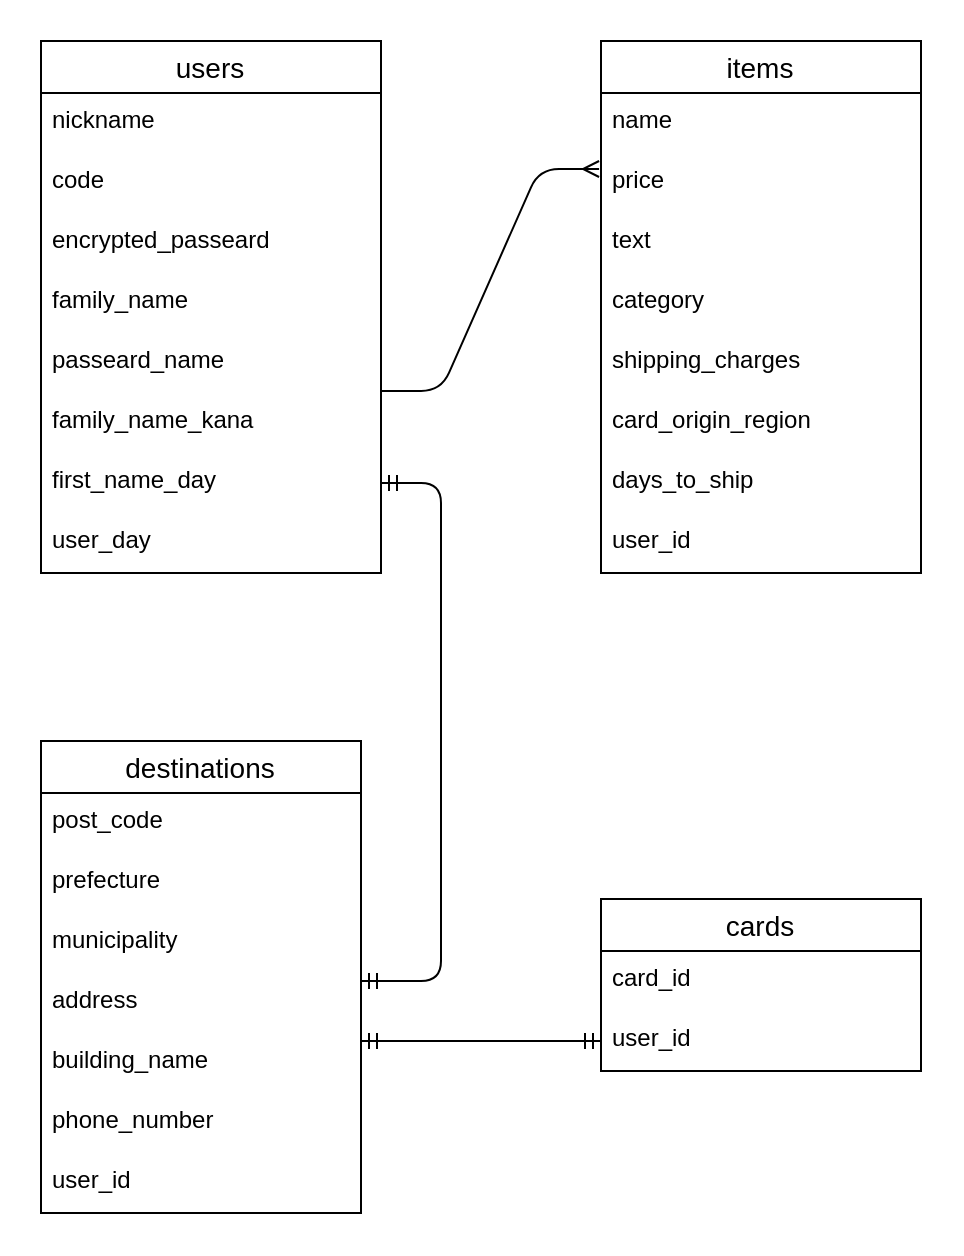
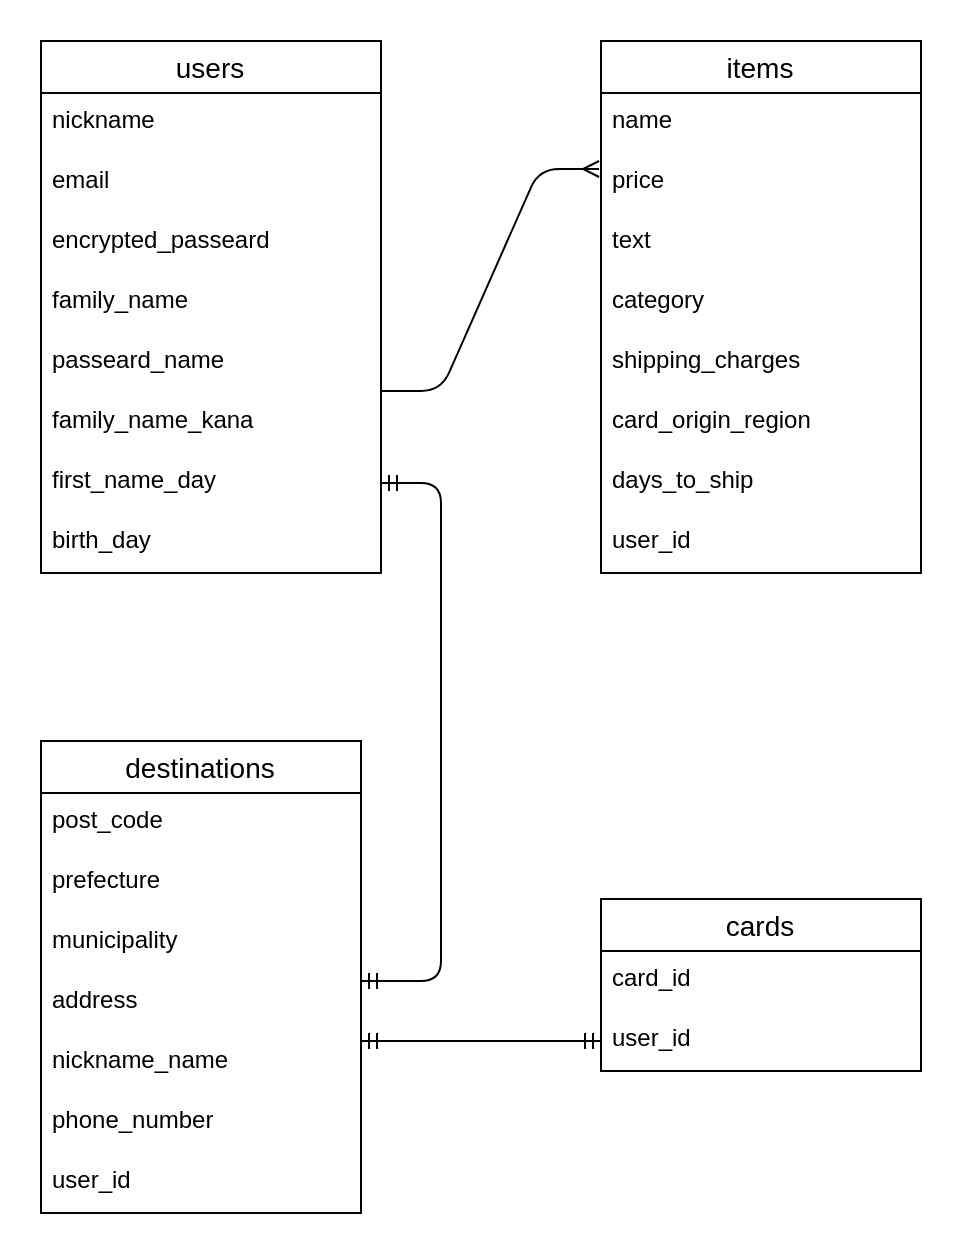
node "code": label "code" -> "email"
node "user_day": label "user_day" -> "birth_day"
node "building_name": label "building_name" -> "nickname_name"
